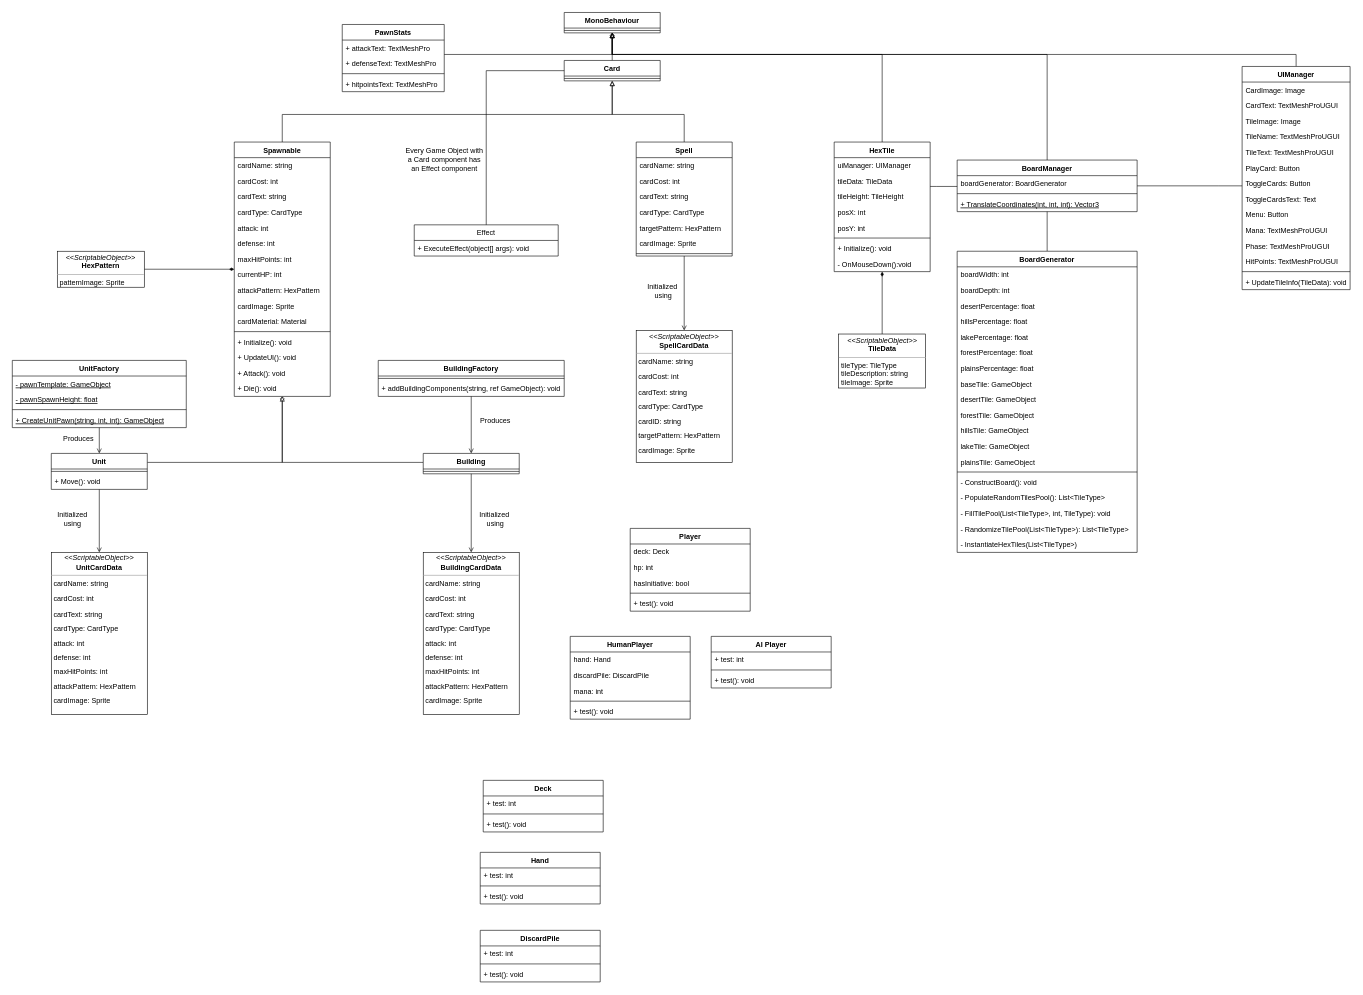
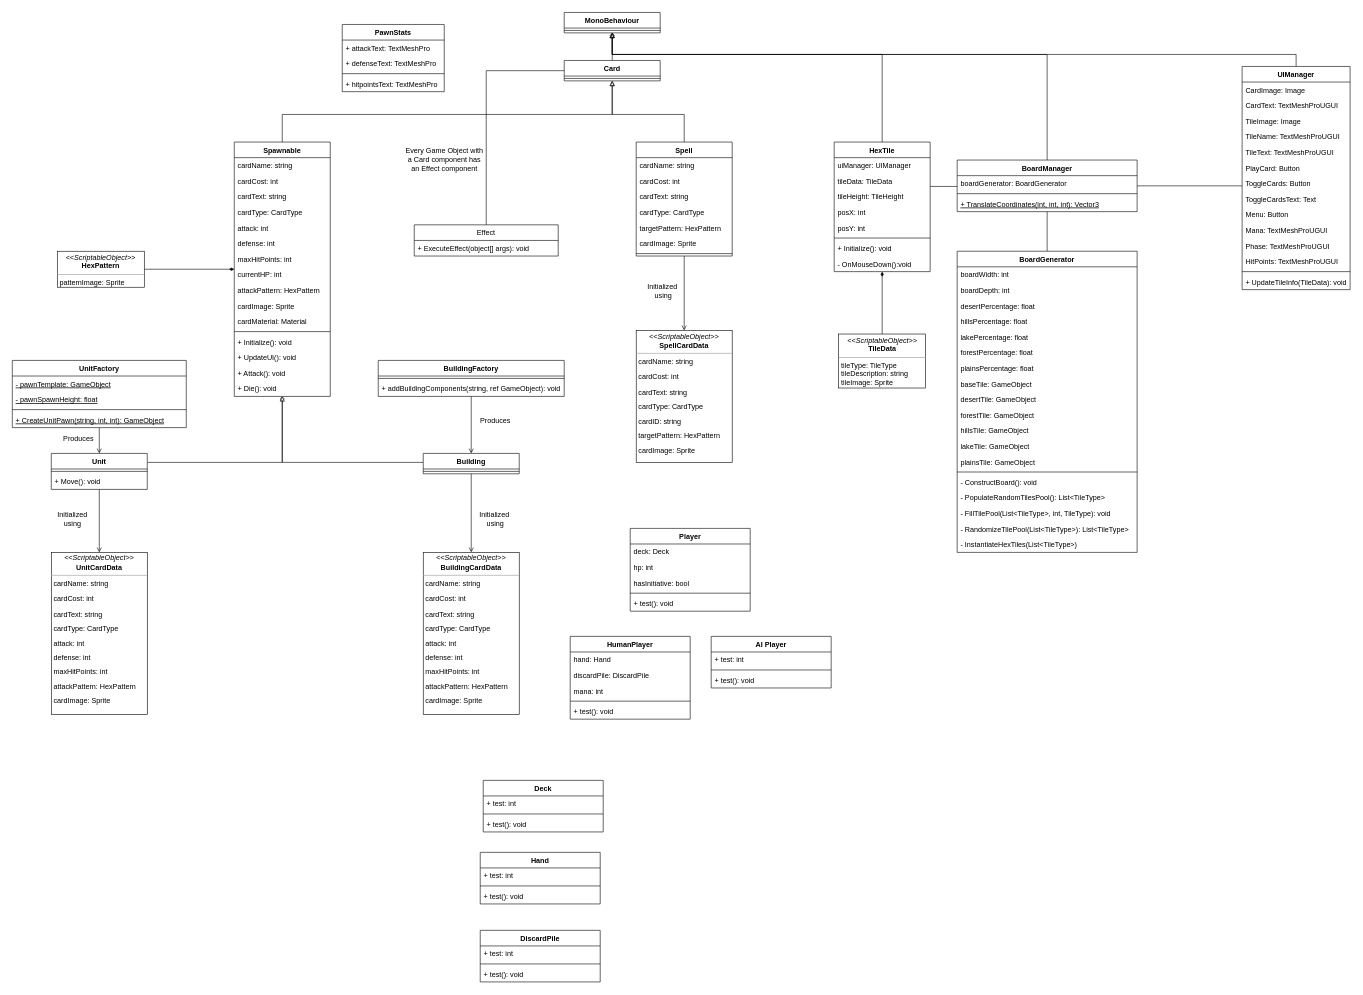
edge "PawnStats" -> "MonoBehaviour": removed
